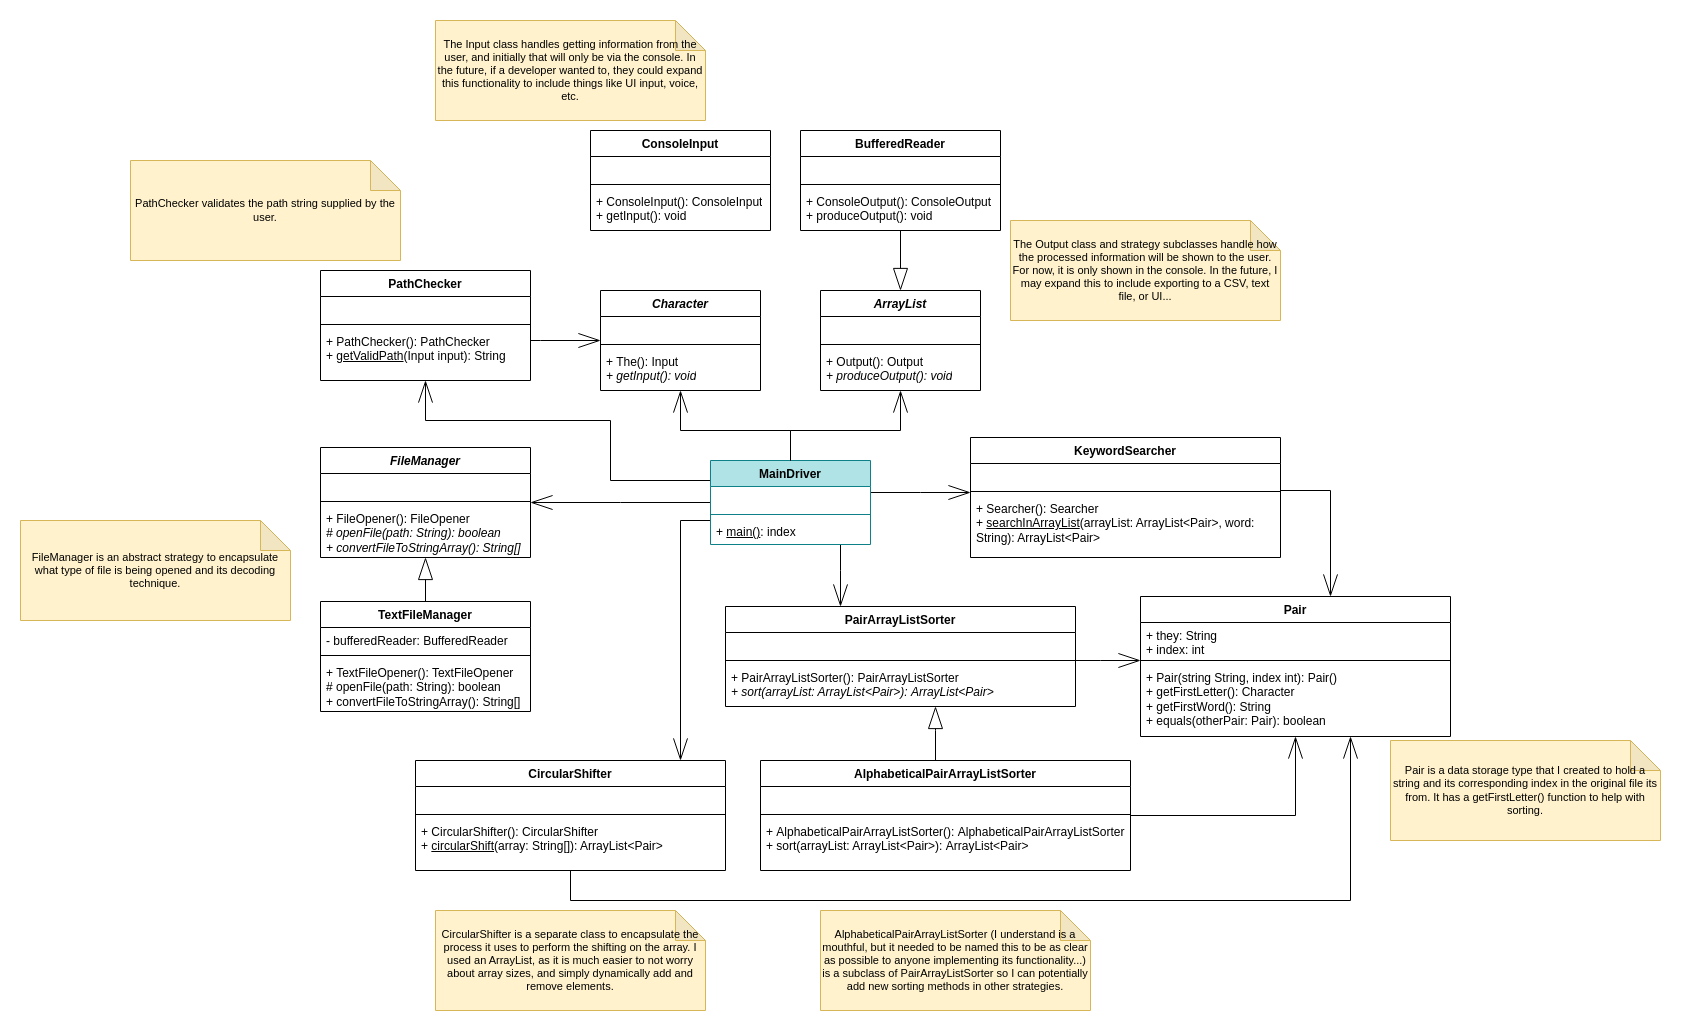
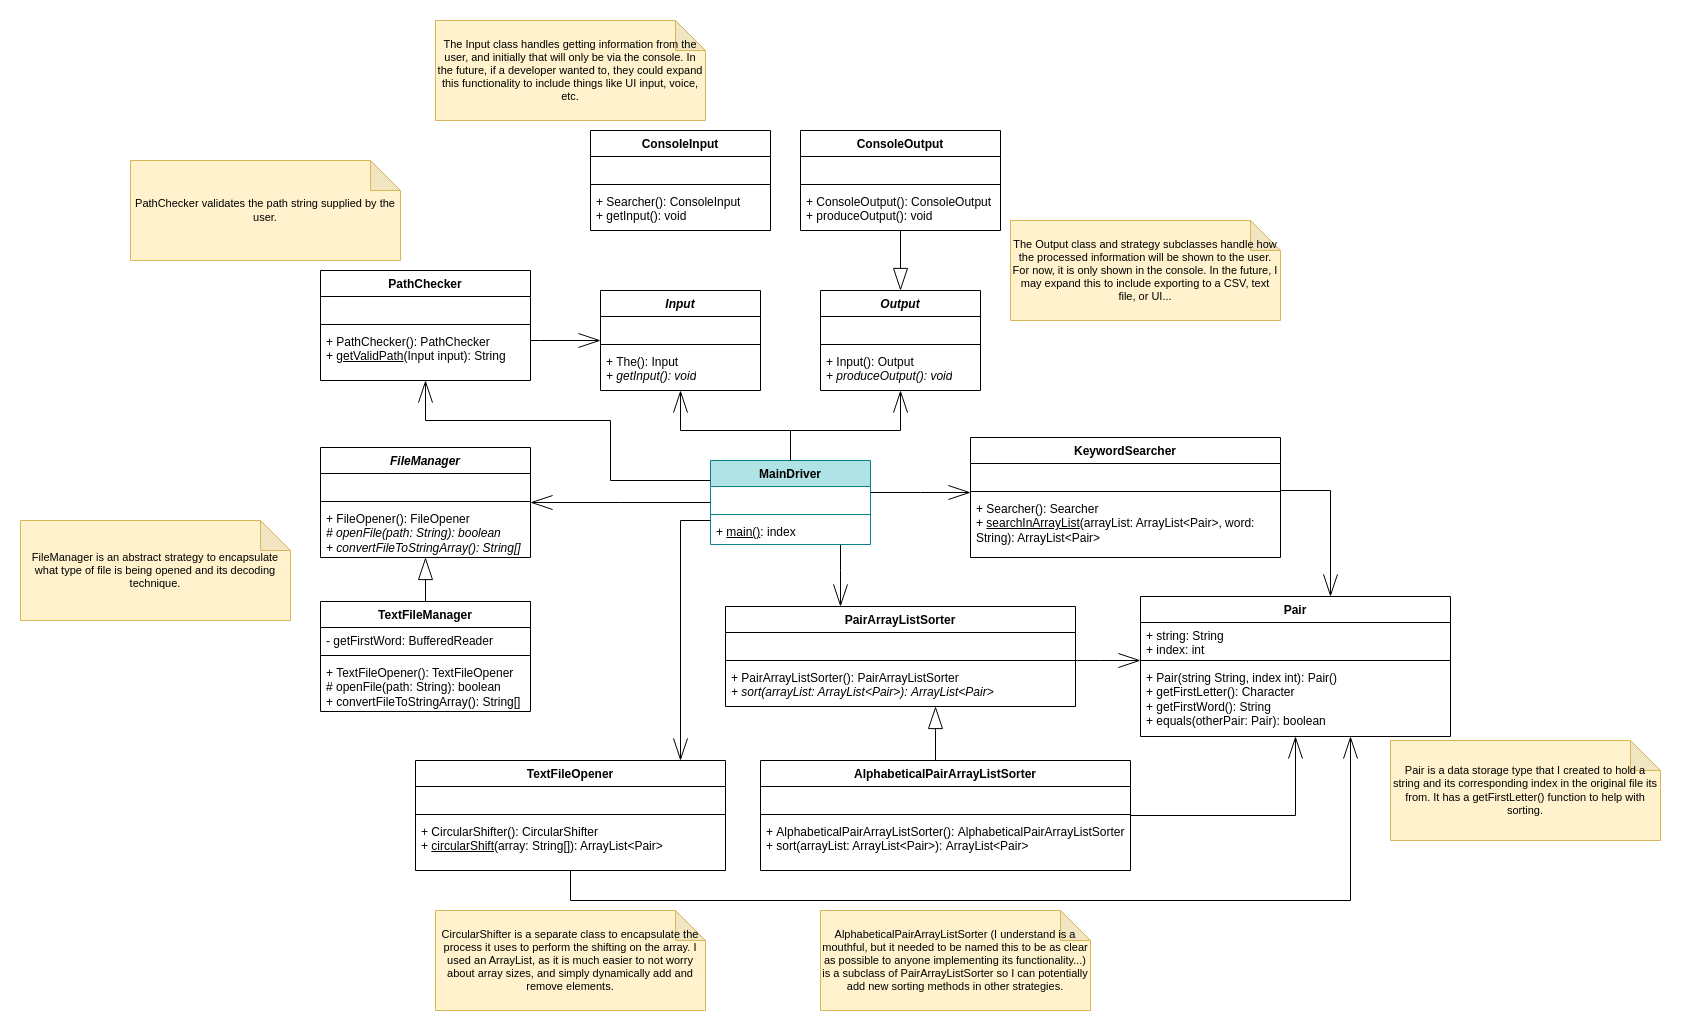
node "BufferedReader": label "BufferedReader" -> "ConsoleOutput"
node "+ ConsoleInput(): ConsoleInput + getInput(): void": label "+ ConsoleInput(): ConsoleInput + getInput(): void" -> "+ Searcher(): ConsoleInput + getInput(): void"
node "Character": label "Character" -> "Input"
node "ArrayList": label "ArrayList" -> "Output"
node "+ Output(): Output + produceOutput(): void": label "+ Output(): Output + produceOutput(): void" -> "+ Input(): Output + produceOutput(): void"
node "+ they: String + index: int": label "+ they: String + index: int" -> "+ string: String + index: int"
node "- bufferedReader: BufferedReader": label "- bufferedReader: BufferedReader" -> "- getFirstWord: BufferedReader"
node "CircularShifter": label "CircularShifter" -> "TextFileOpener"
